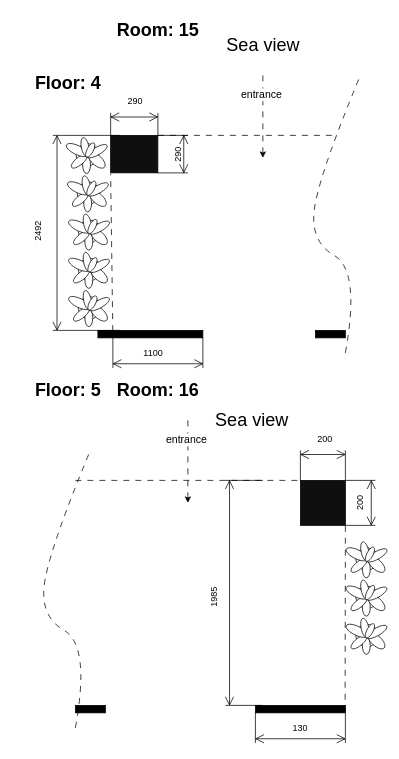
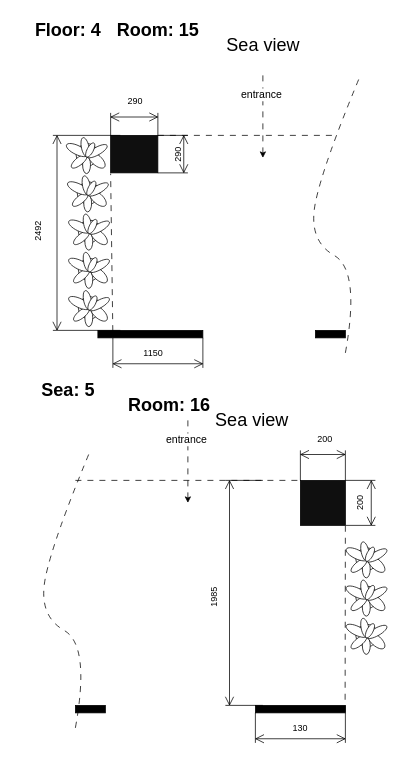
node "Floor: 4": moved (68, 83) -> (68, 30)
node "1100": label "1100" -> "1150"
node "Floor: 5": label "Floor: 5" -> "Sea: 5"
node "Room: 16": moved (158, 390) -> (169, 405)
